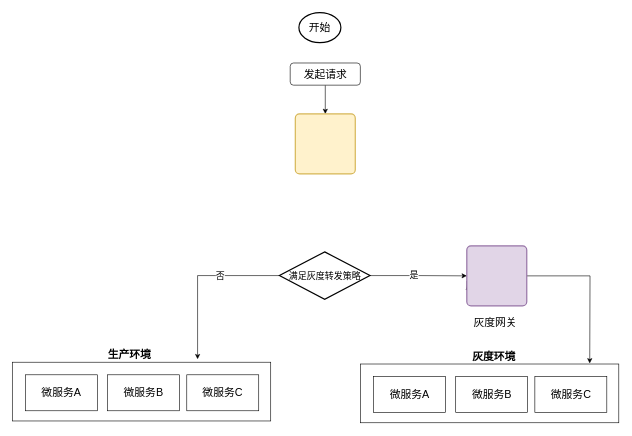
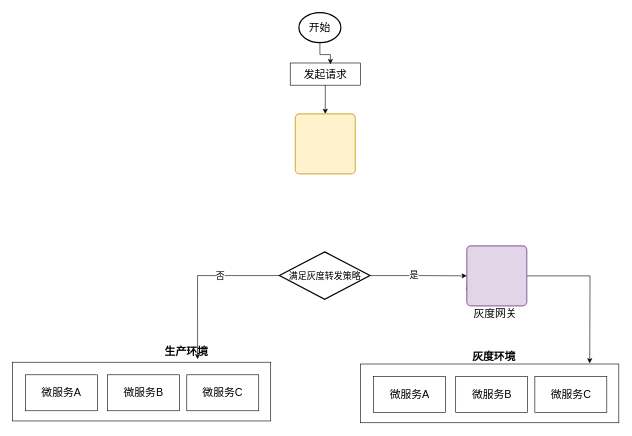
edge "开始" -> "发起请求": added
node "发起请求": shape rounded rectangle -> rectangle
node "灰度网关": moved (496, 323) -> (496, 314)
node "生产环境": moved (129, 355) -> (186, 352)
